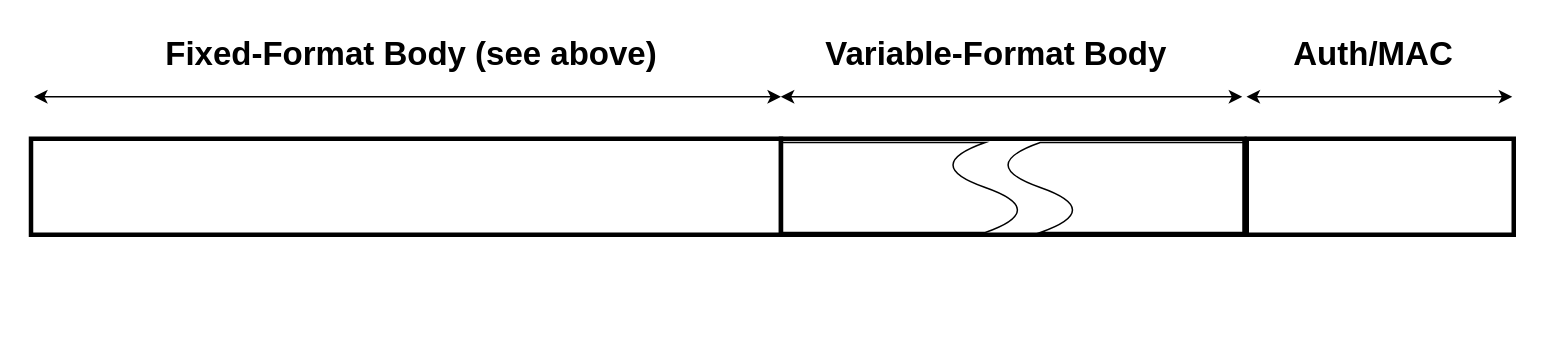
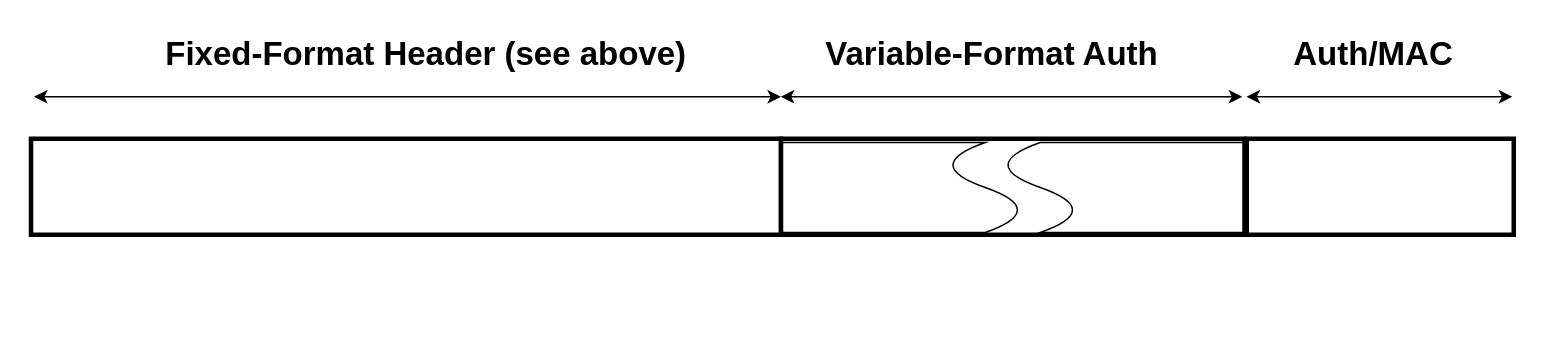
node "Fixed-Format Body (see above)": label "Fixed-Format Body (see above)" -> "Fixed-Format Header (see above)"
node "Variable-Format Body": label "Variable-Format Body" -> "Variable-Format Auth"
